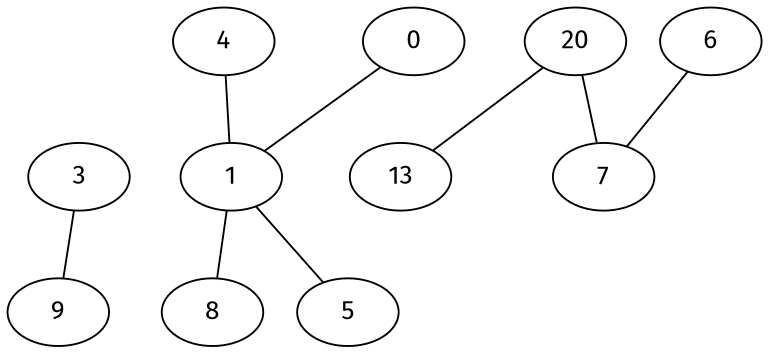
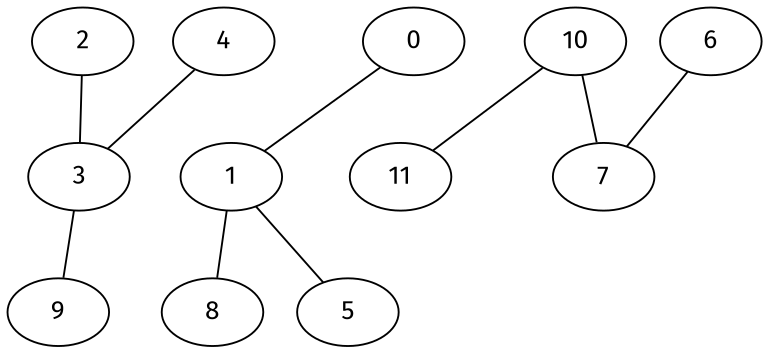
node "2": added
node "20": label "20" -> "10"
edge "4" -- "1": now "4" -- "3"
node "13": label "13" -> "11"
